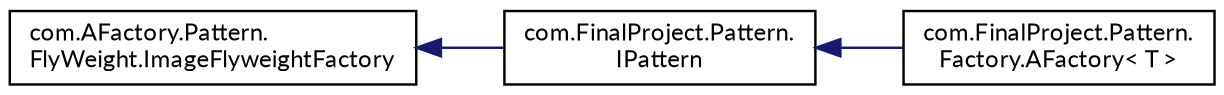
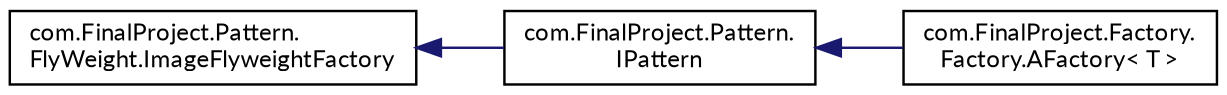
node "com.AFactory.Pattern. FlyWeight.ImageFlyweightFactory": label "com.AFactory.Pattern. FlyWeight.ImageFlyweightFactory" -> "com.FinalProject.Pattern. FlyWeight.ImageFlyweightFactory"
node "com.FinalProject.Pattern. Factory.AFactory< T >": label "com.FinalProject.Pattern. Factory.AFactory< T >" -> "com.FinalProject.Factory. Factory.AFactory< T >"
